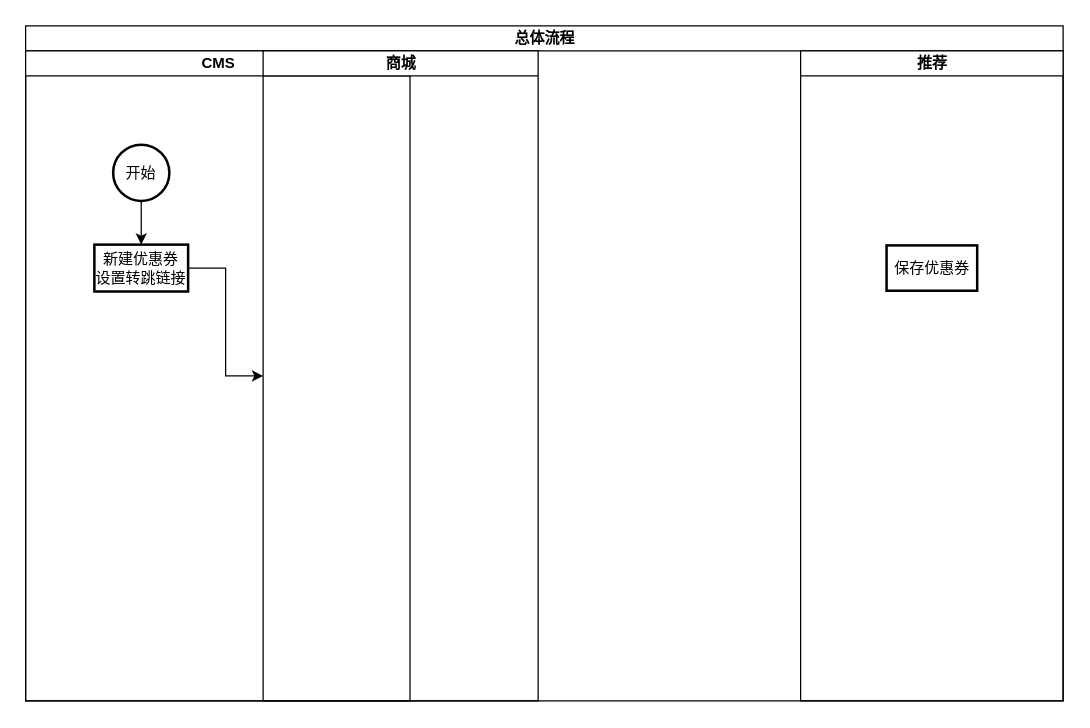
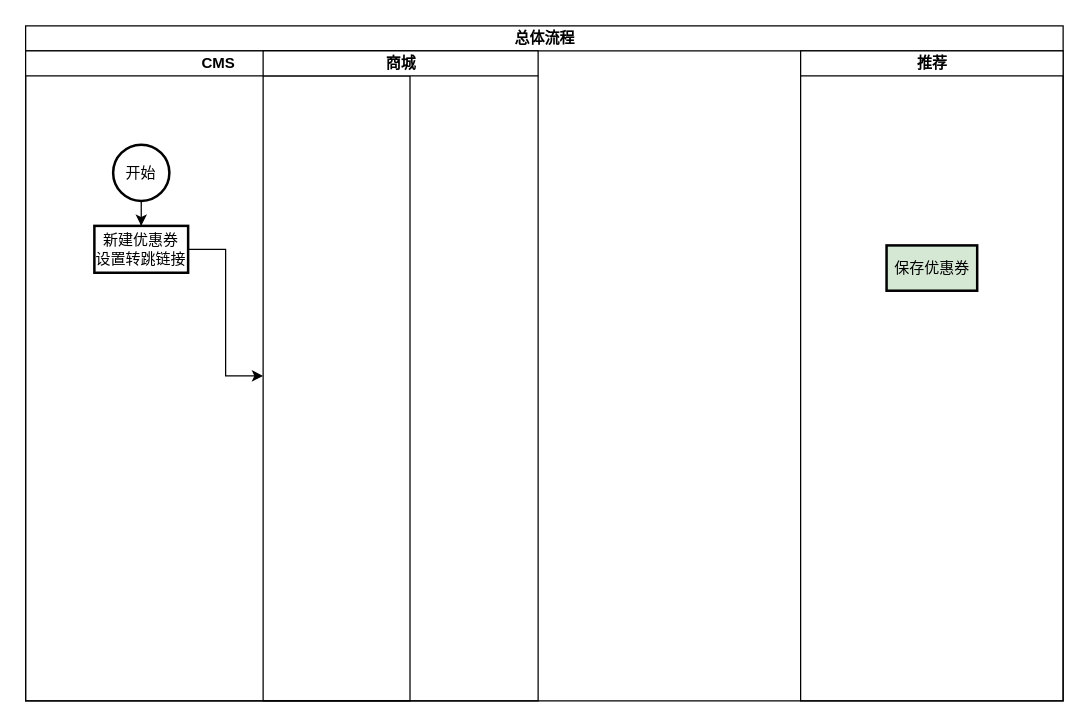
node "新建优惠券 设置转跳链接": moved (141, 268) -> (141, 249)
node "保存优惠券": fillcolor #ffffff -> #d5e8d4
